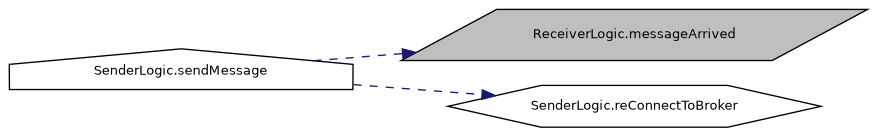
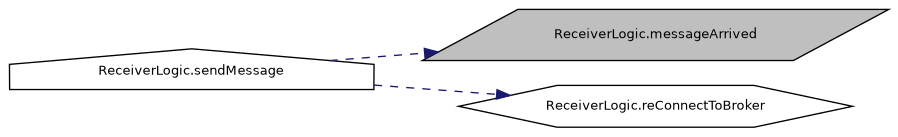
node "SenderLogic.sendMessage": label "SenderLogic.sendMessage" -> "ReceiverLogic.sendMessage"
node "SenderLogic.reConnectToBroker": label "SenderLogic.reConnectToBroker" -> "ReceiverLogic.reConnectToBroker"
